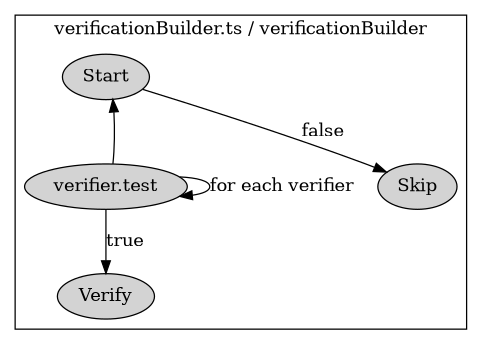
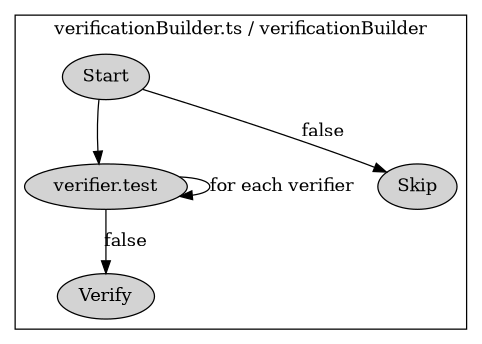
edge "verifier.test" -> "Start": reversed
edge "verifier.test" -> "Verify": label "true" -> "false"
